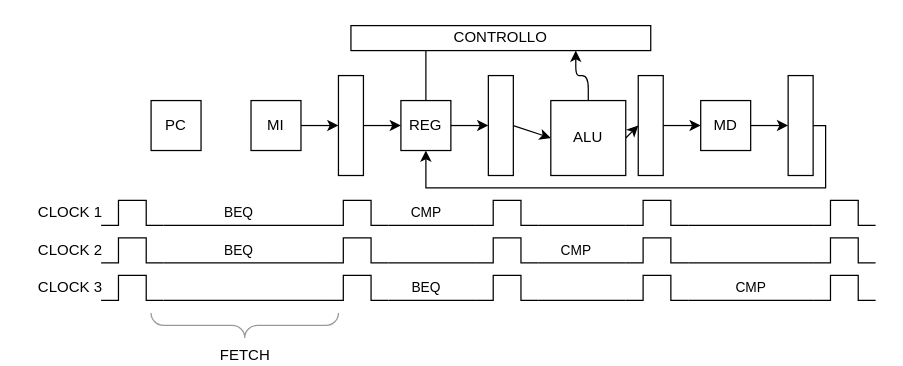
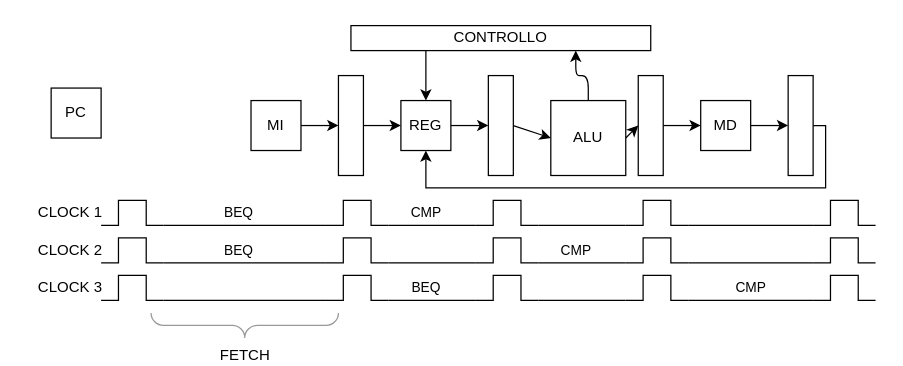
edge "CONTROLLO" -- "REG": arrowhead none -> classic
node "PC": moved (176, 126) -> (76, 113)
